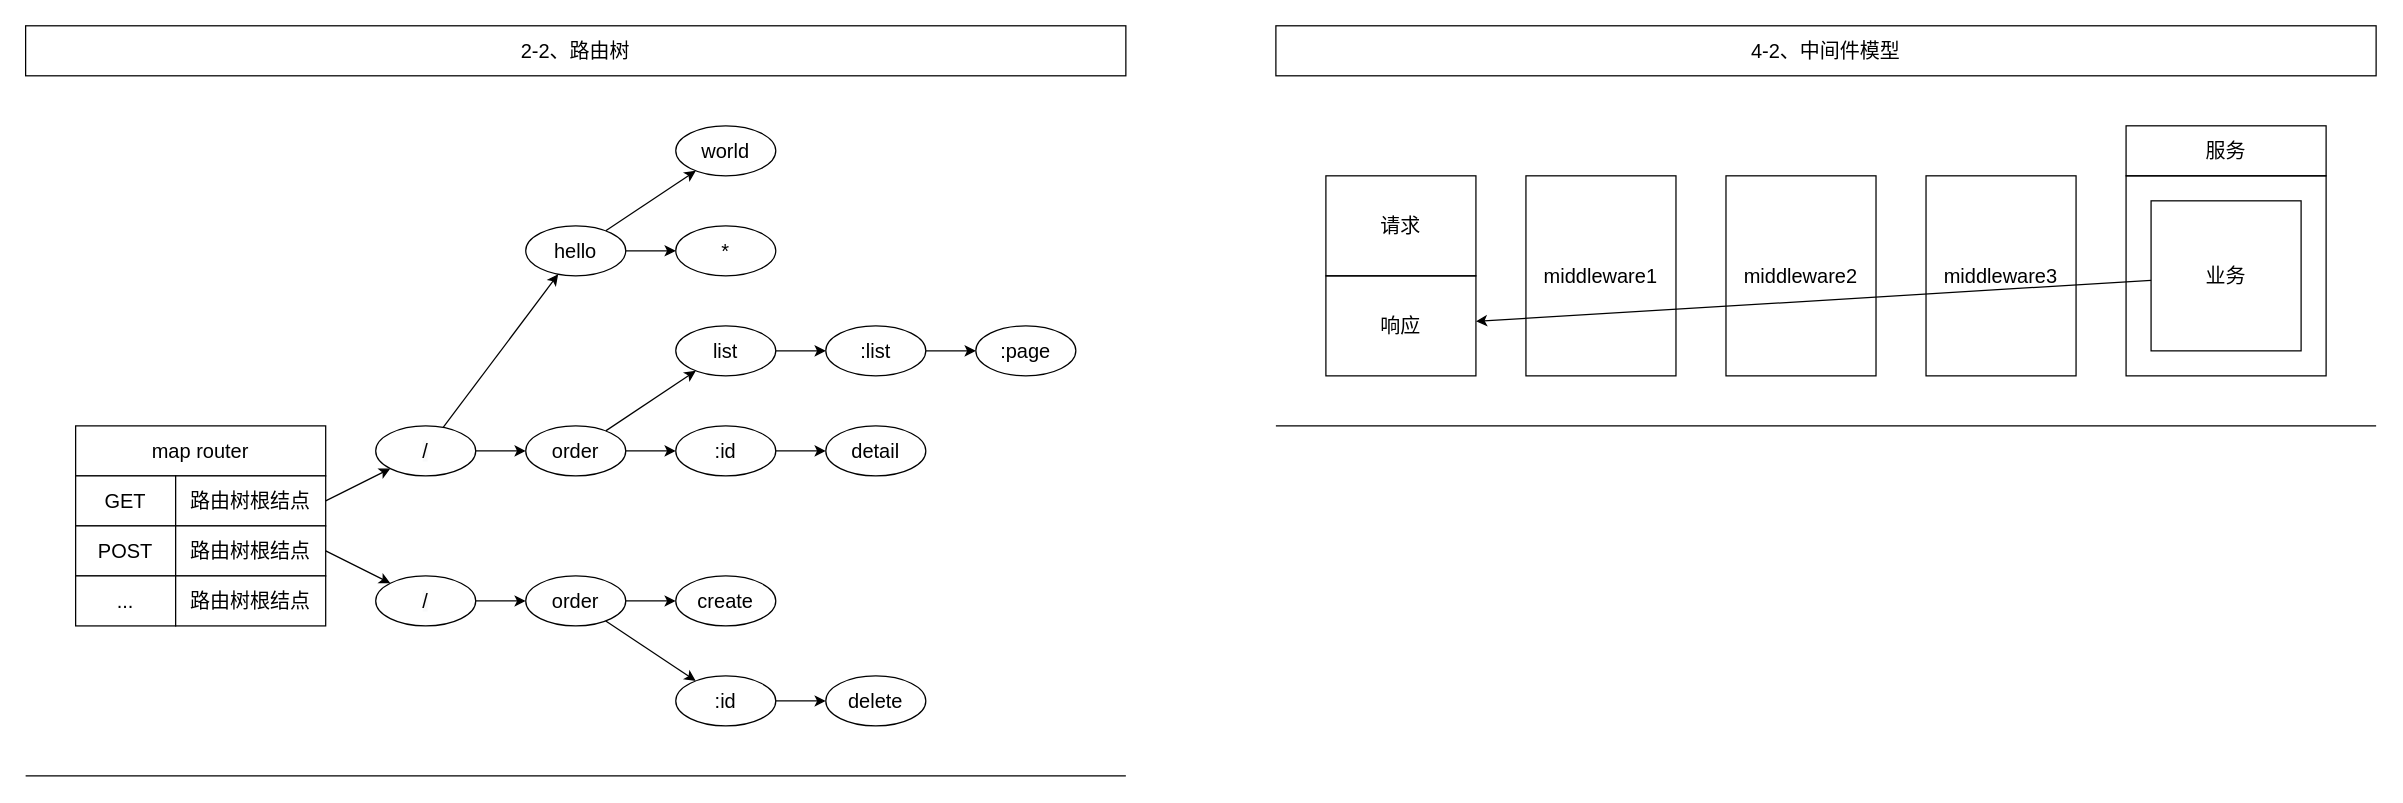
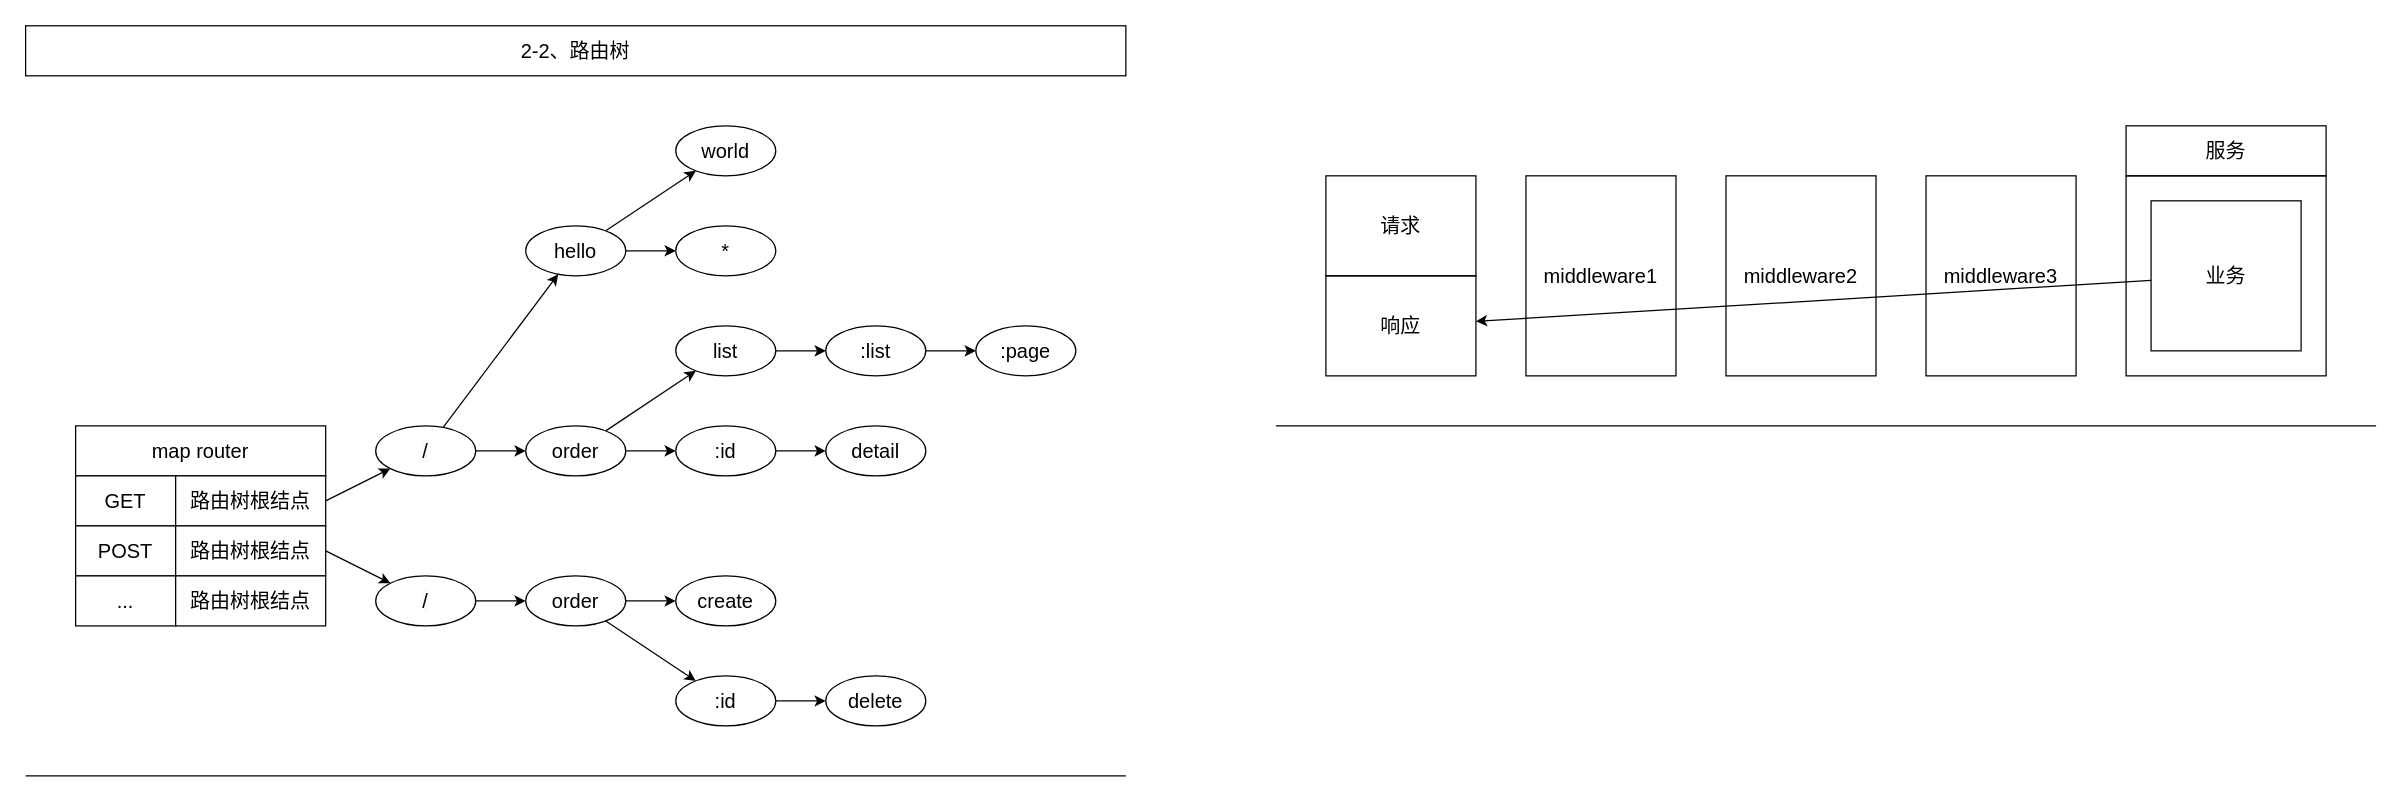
node "4-2、中间件模型": removed
